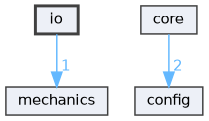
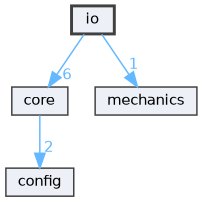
edge "io" -> "core": added
